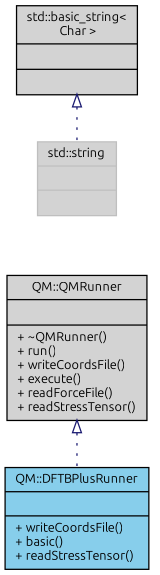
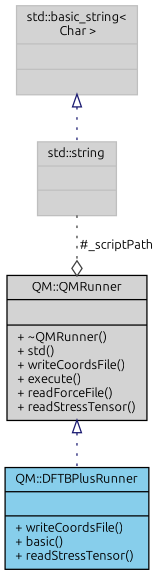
node "std::basic_string<": color black -> grey75
edge "std::string" -> "QM::QMRunner": added, label "#_scriptPath"
node "QM::QMRunner": text "+ run()" -> "+ std()"
